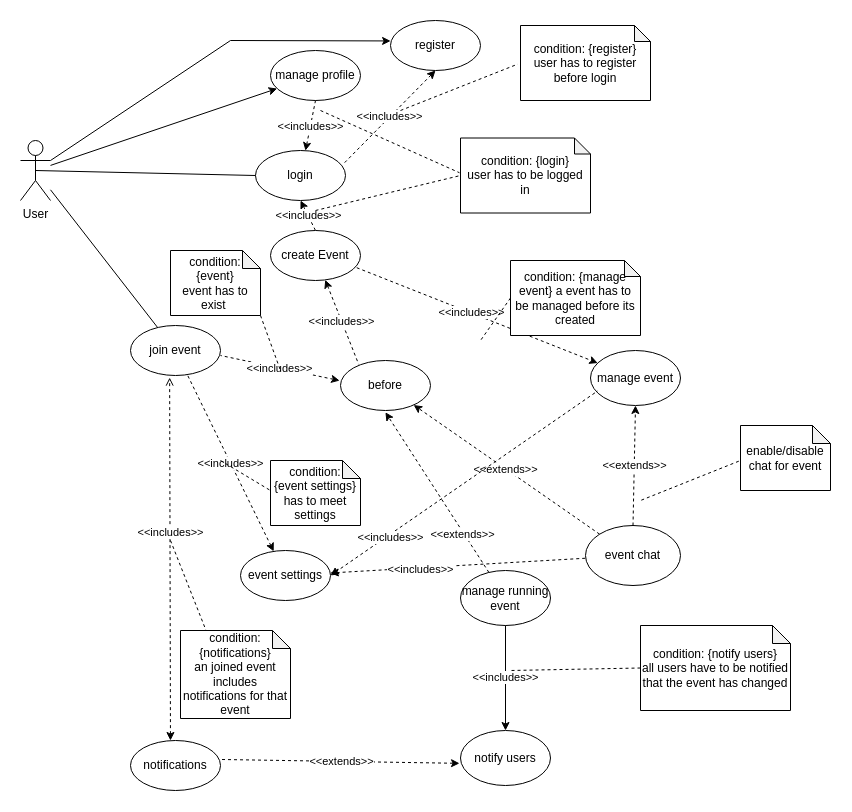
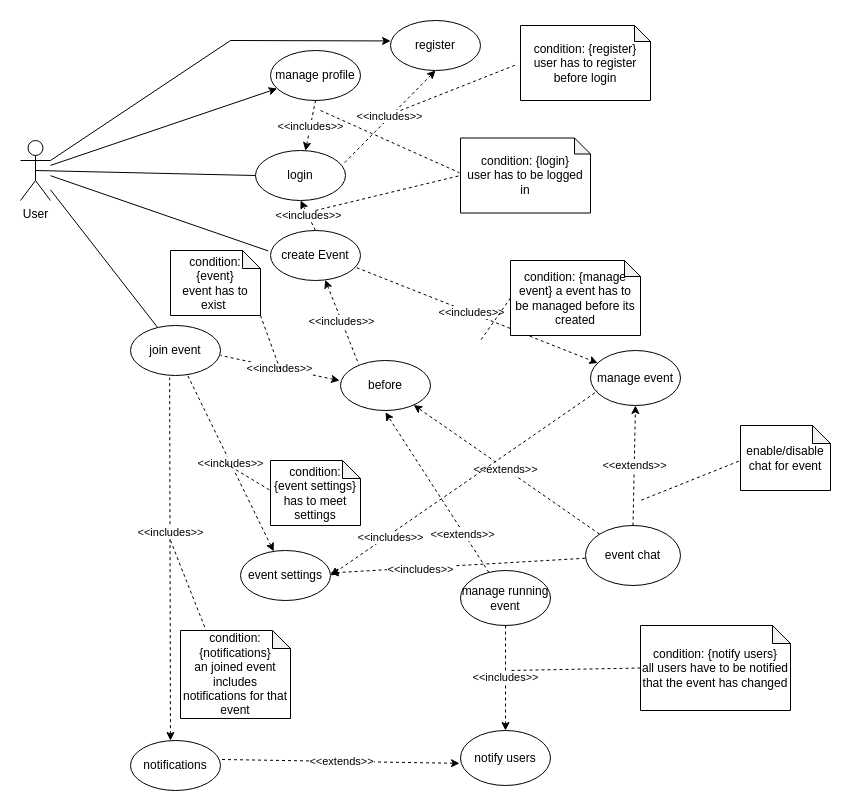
edge "User" -- "create Event": added
edge "join event" -- "notifications": arrowhead open -> none
edge "manage running event" -> "notify users": style solid -> dashed
